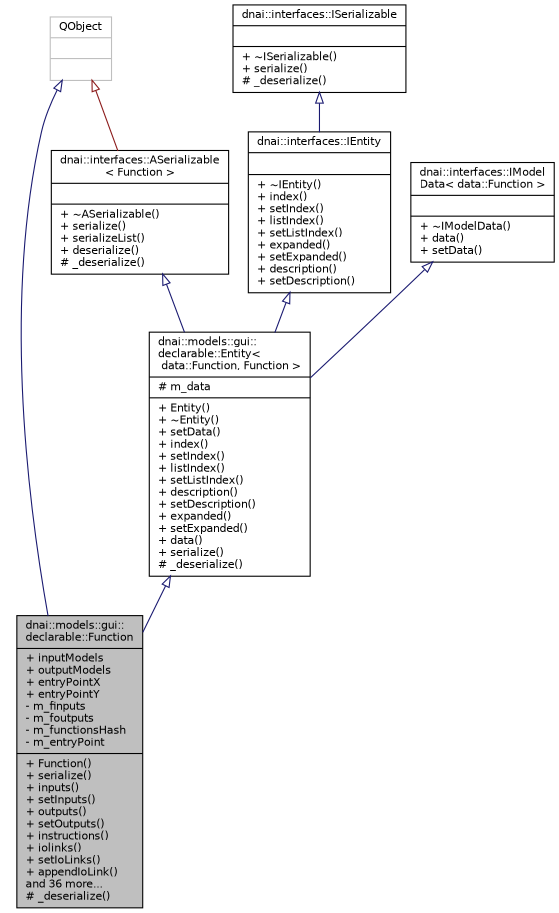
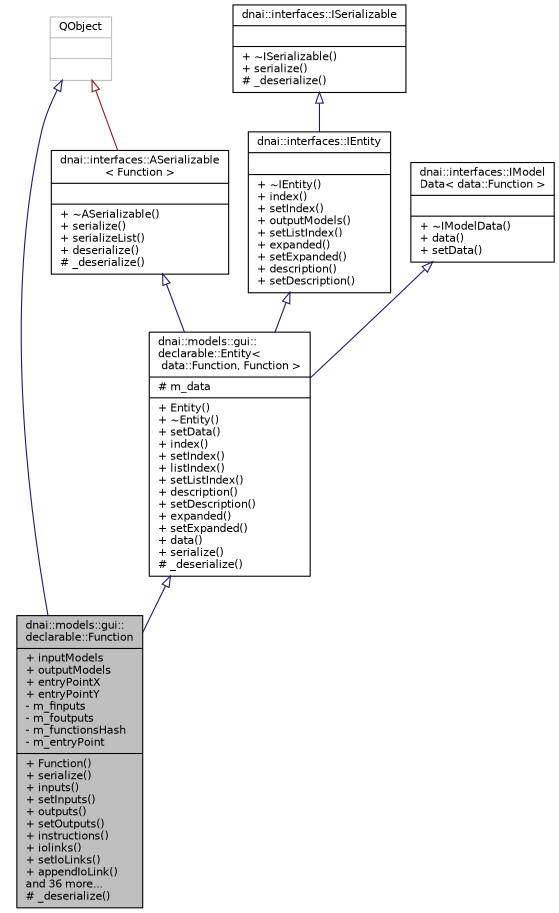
node "dnai::interfaces::IEntity": text "+ listIndex()" -> "+ outputModels()"
